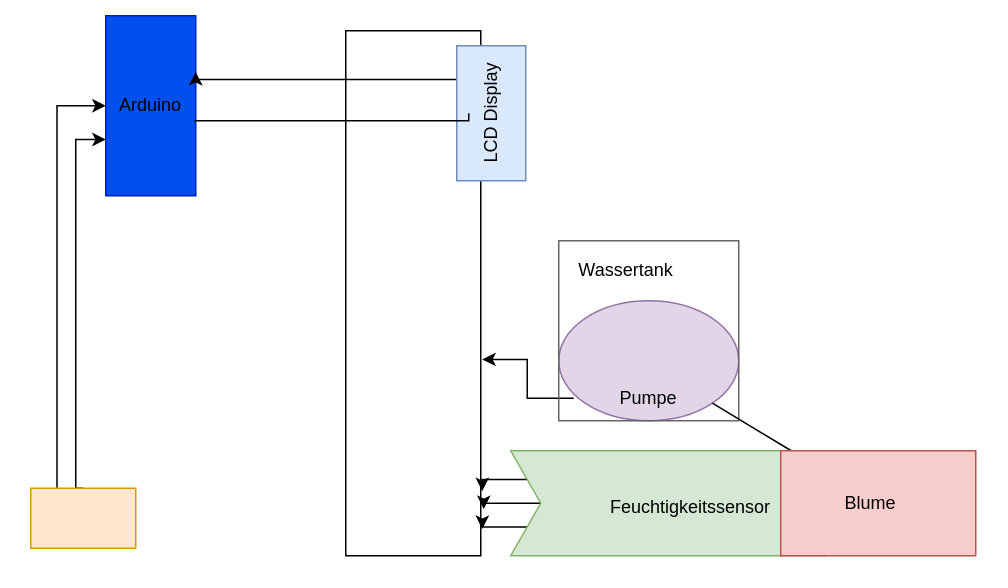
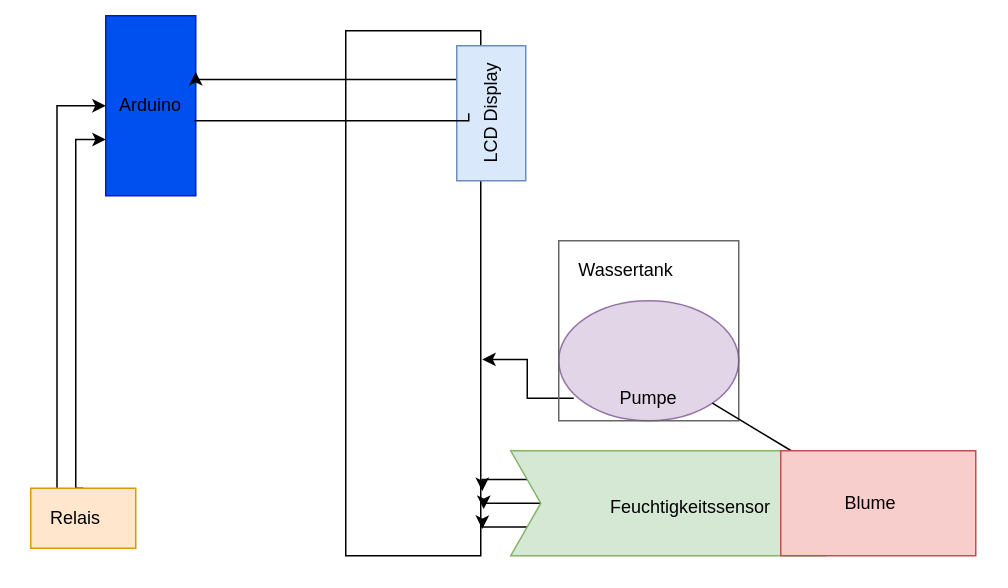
node "Relais": added
